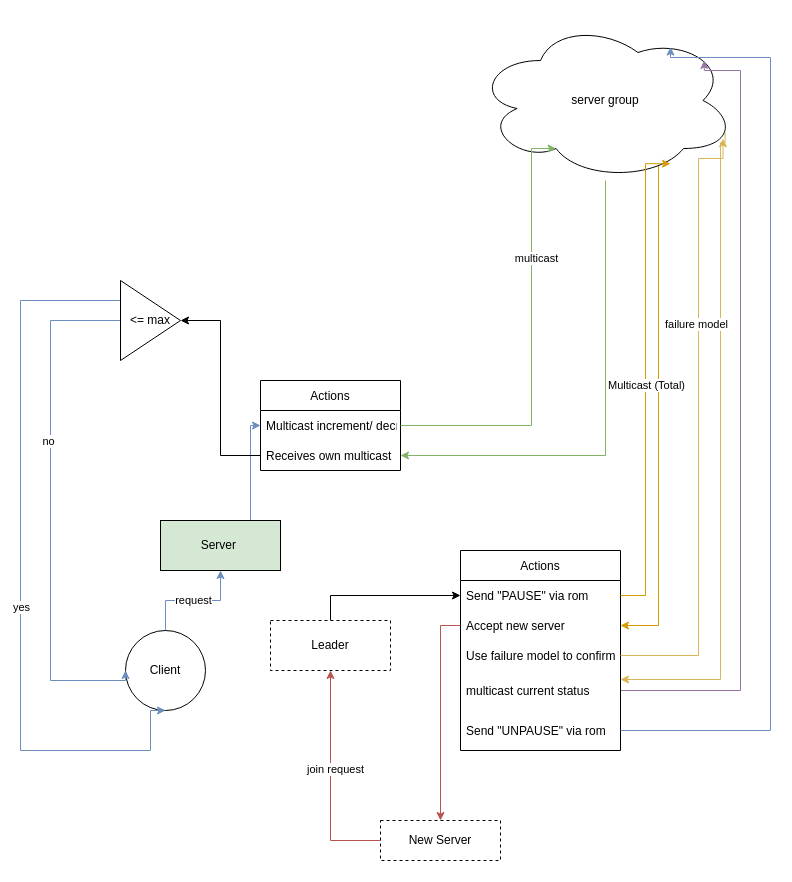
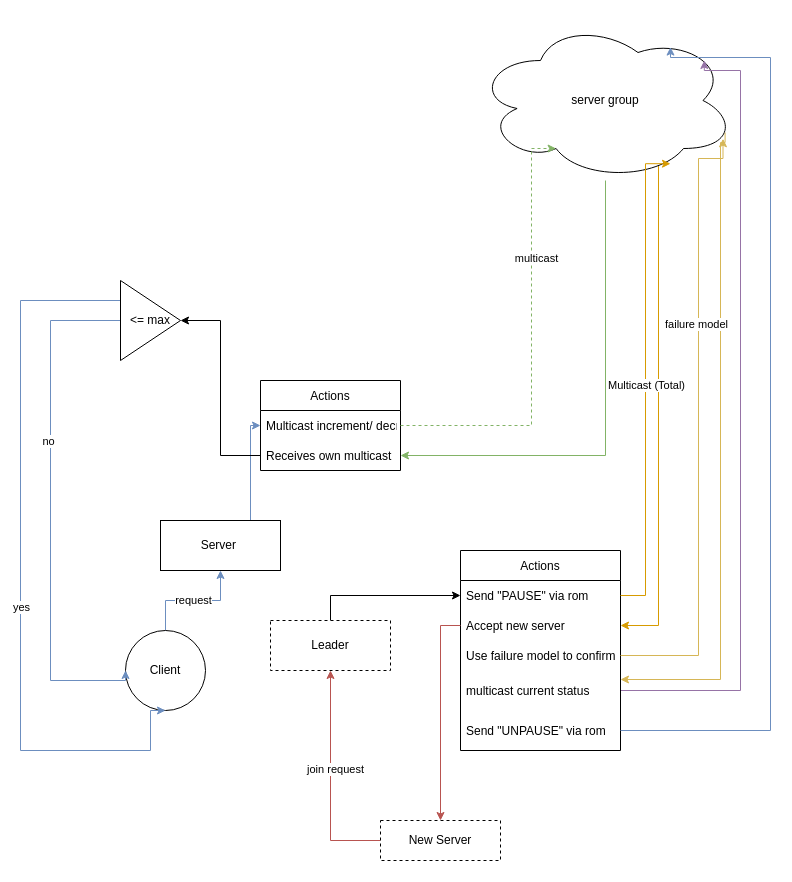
edge "Multicast increment/ decrement" -> "server group": style solid -> dashed
node "Server": fillcolor #d5e8d4 -> #ffffff
